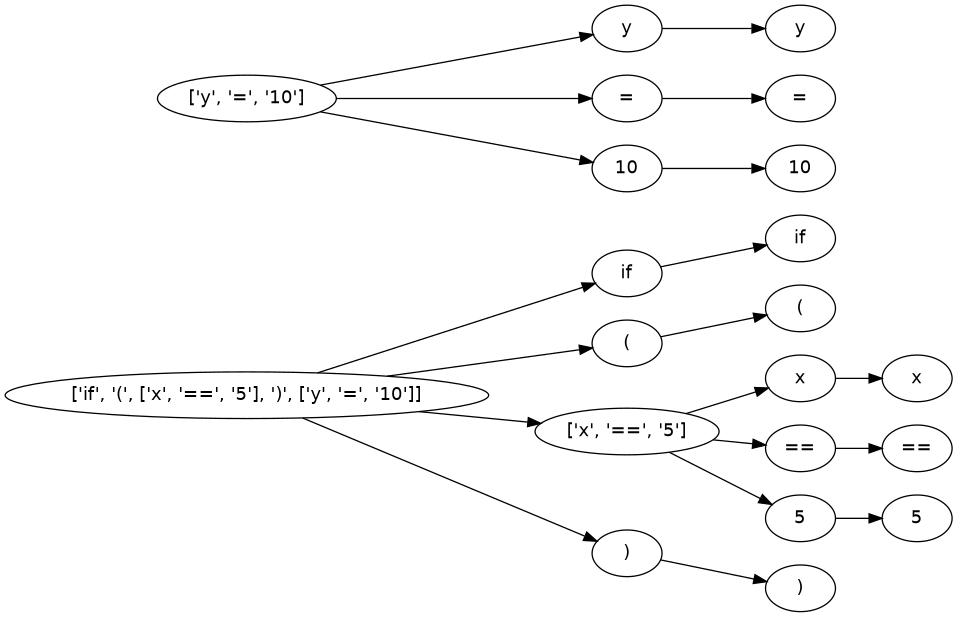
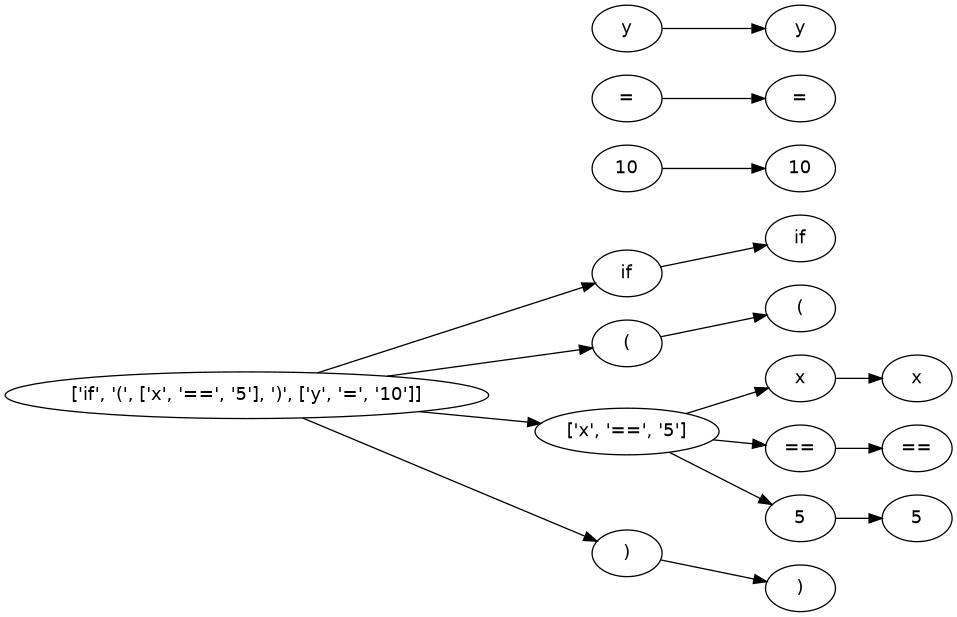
node "['y', '=', '10']": removed
